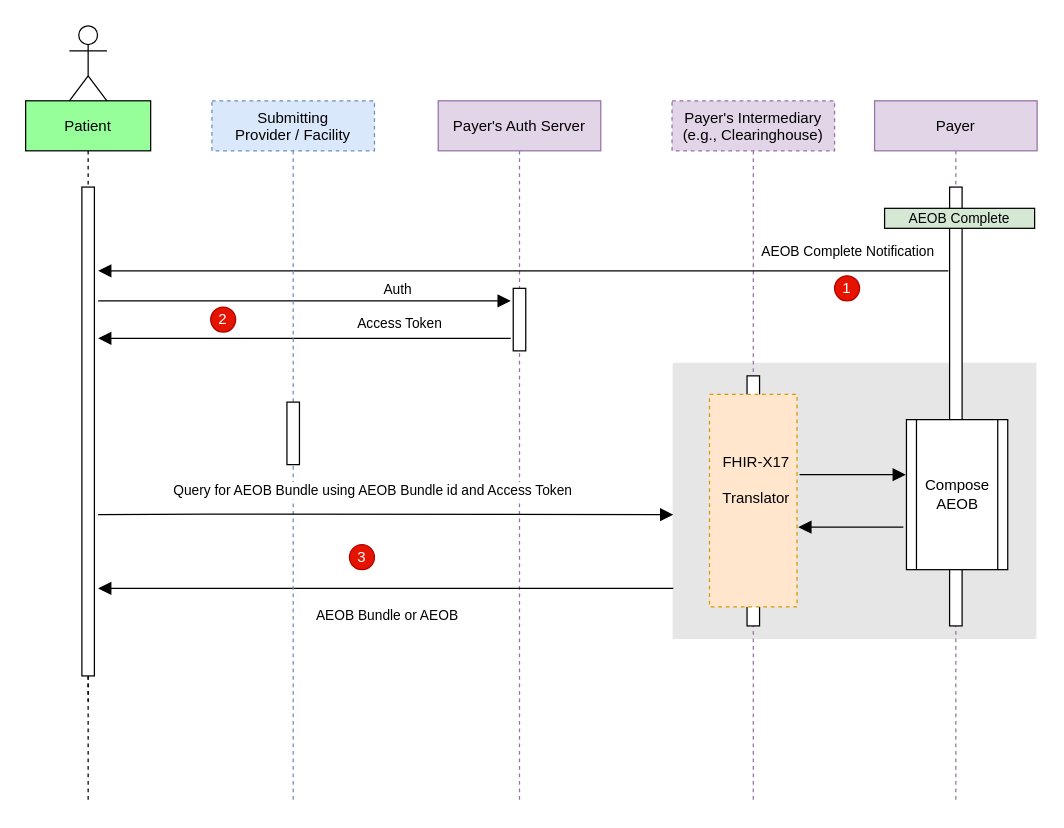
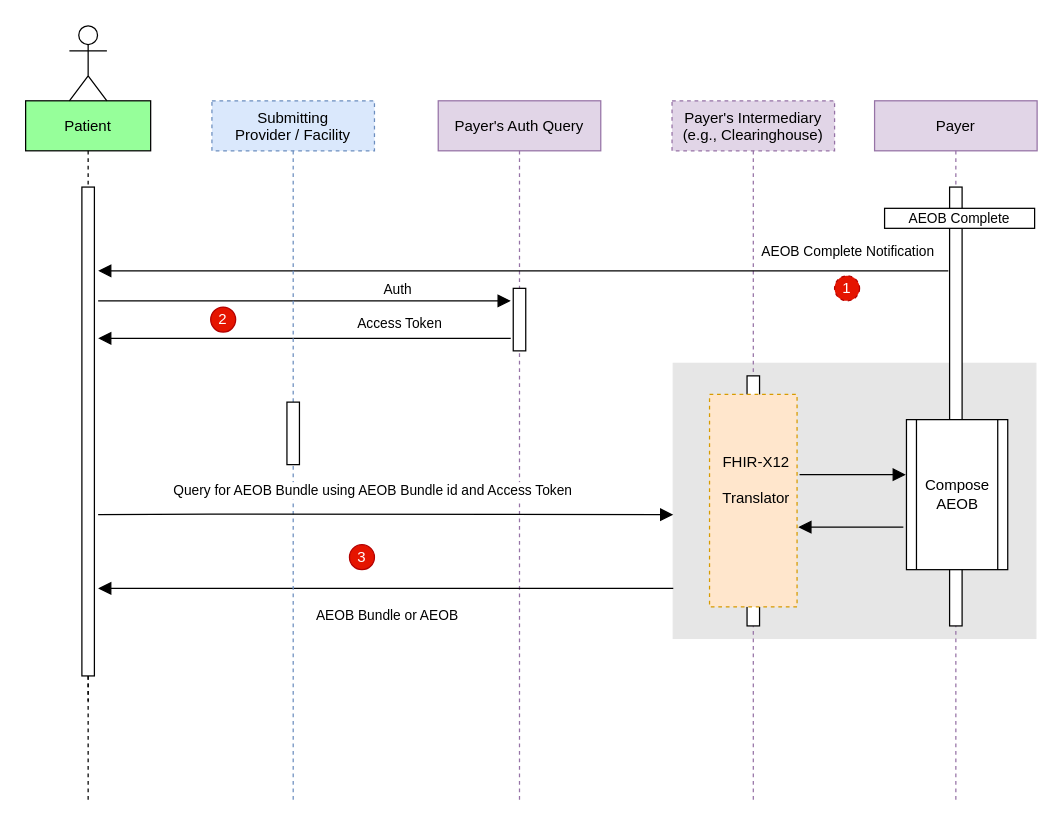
node "Payer's Auth Server": label "Payer's Auth Server" -> "Payer's Auth Query"
node "AEOB Complete": fillcolor #d5e8d4 -> #ffffff
node "1": style solid -> dashed
node "FHIR-X17 Translator": label "FHIR-X17 Translator" -> "FHIR-X12 Translator"
